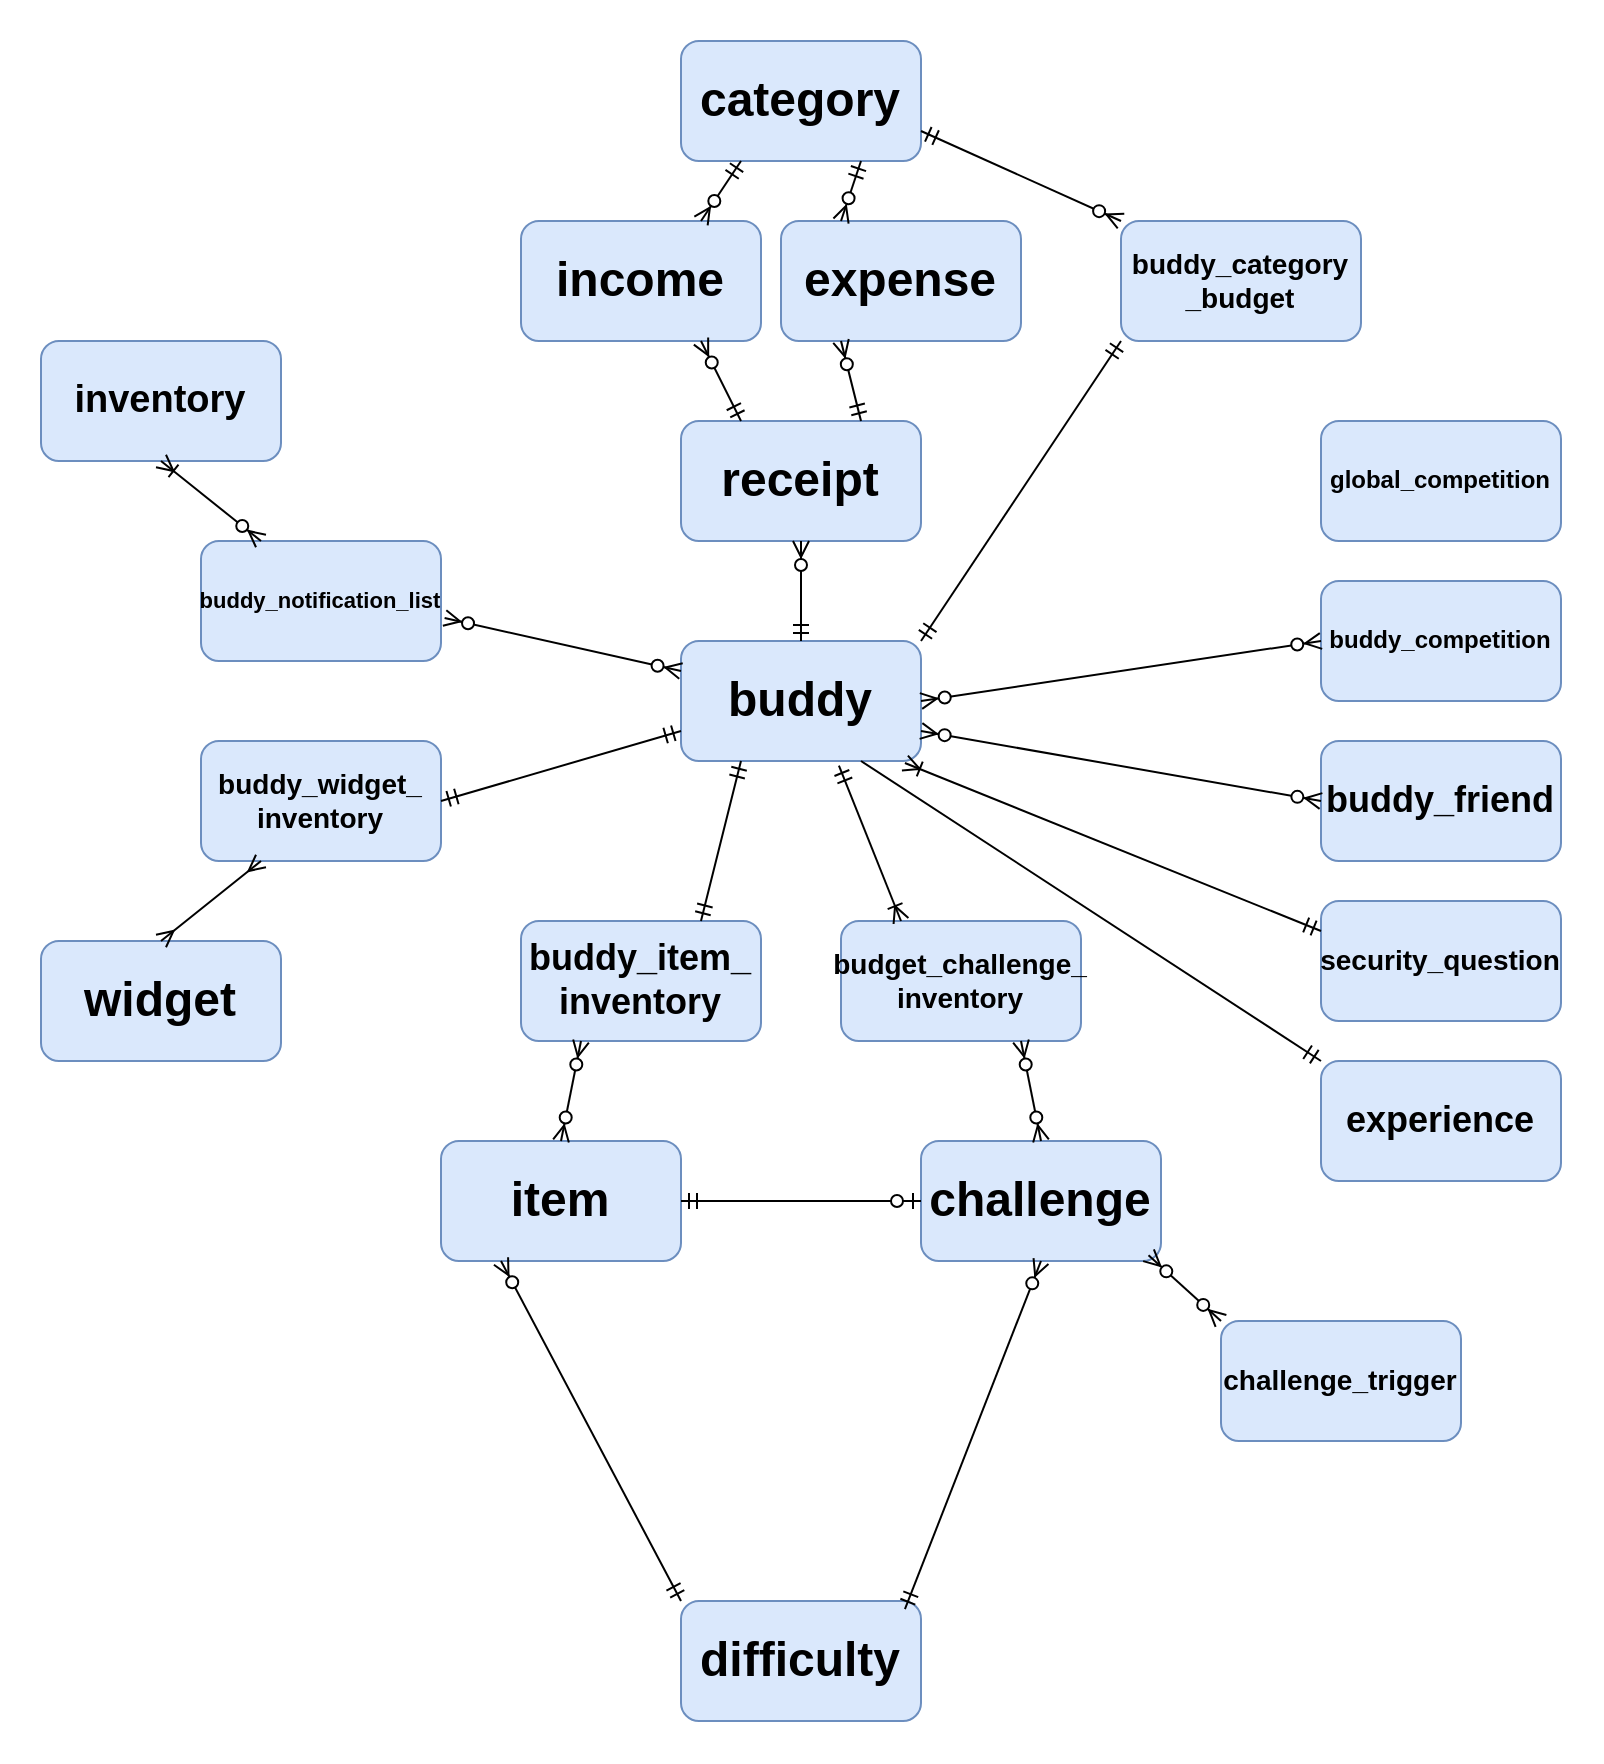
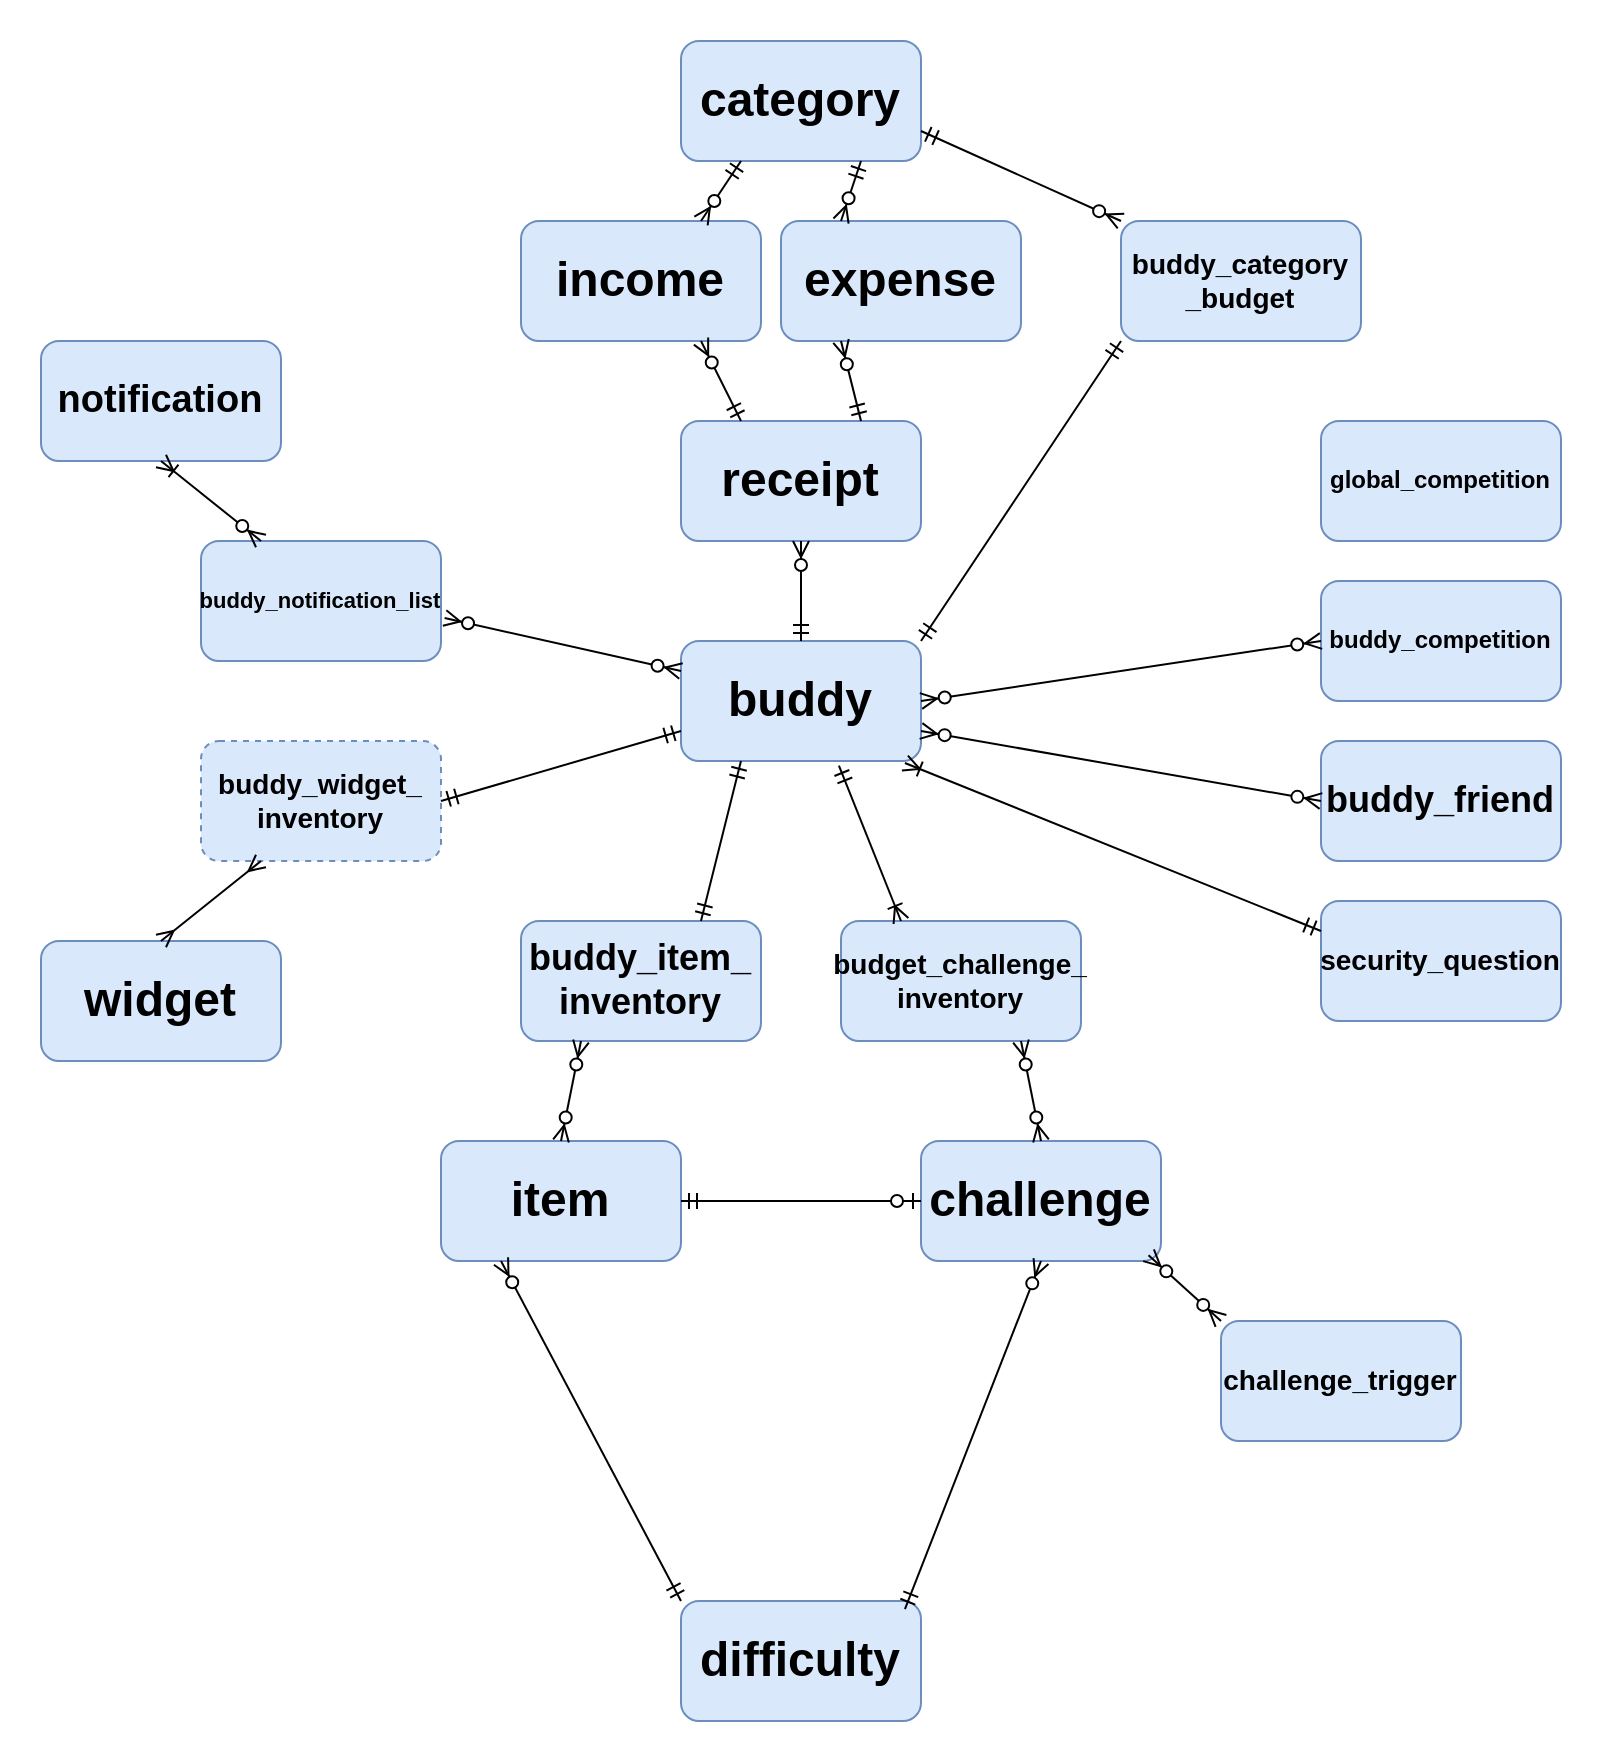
node "inventory": label "inventory" -> "notification"
node "buddy_widget_ inventory": style solid -> dashed
edge "buddy" -> "experience": removed
node "experience": removed
